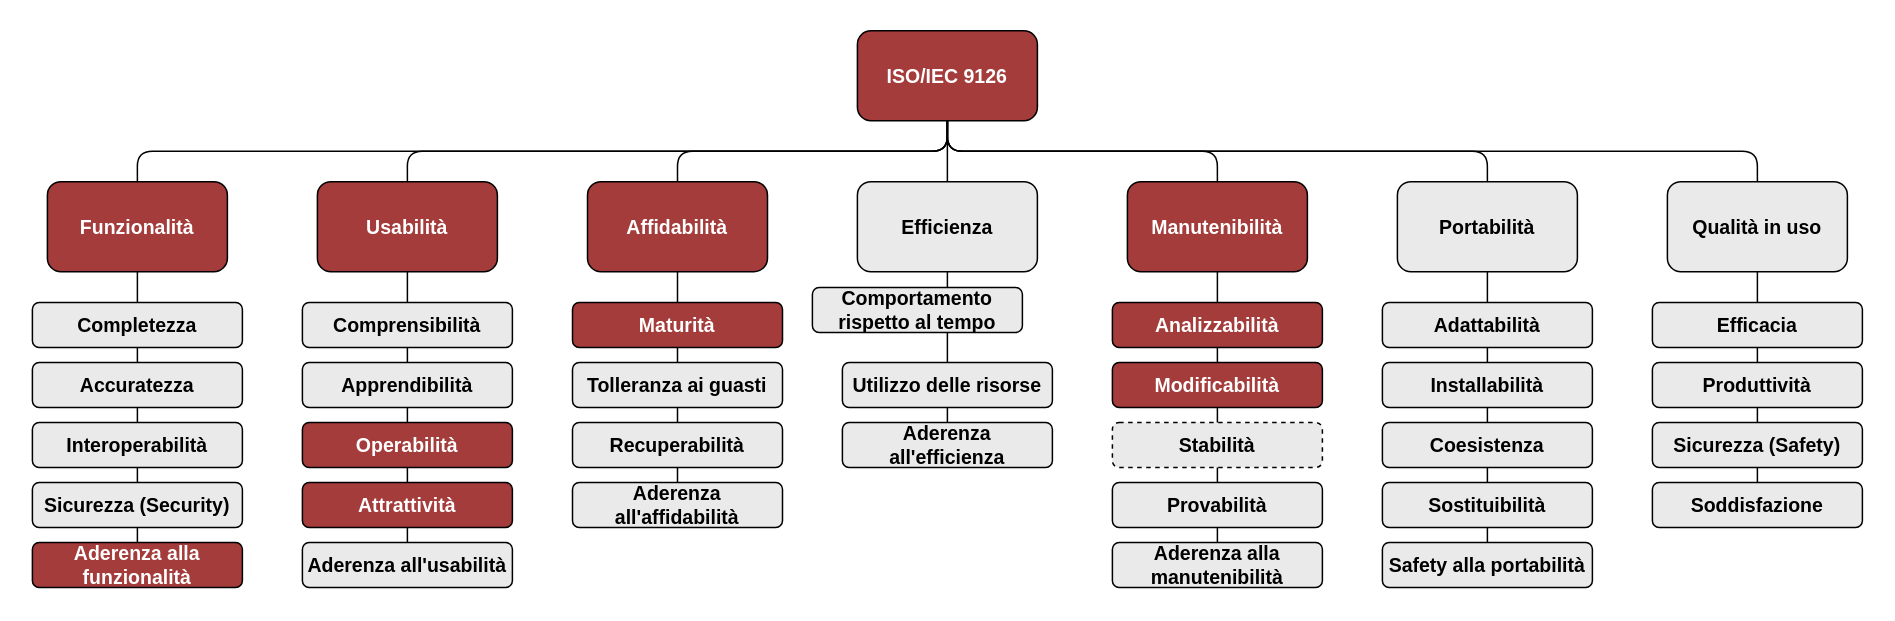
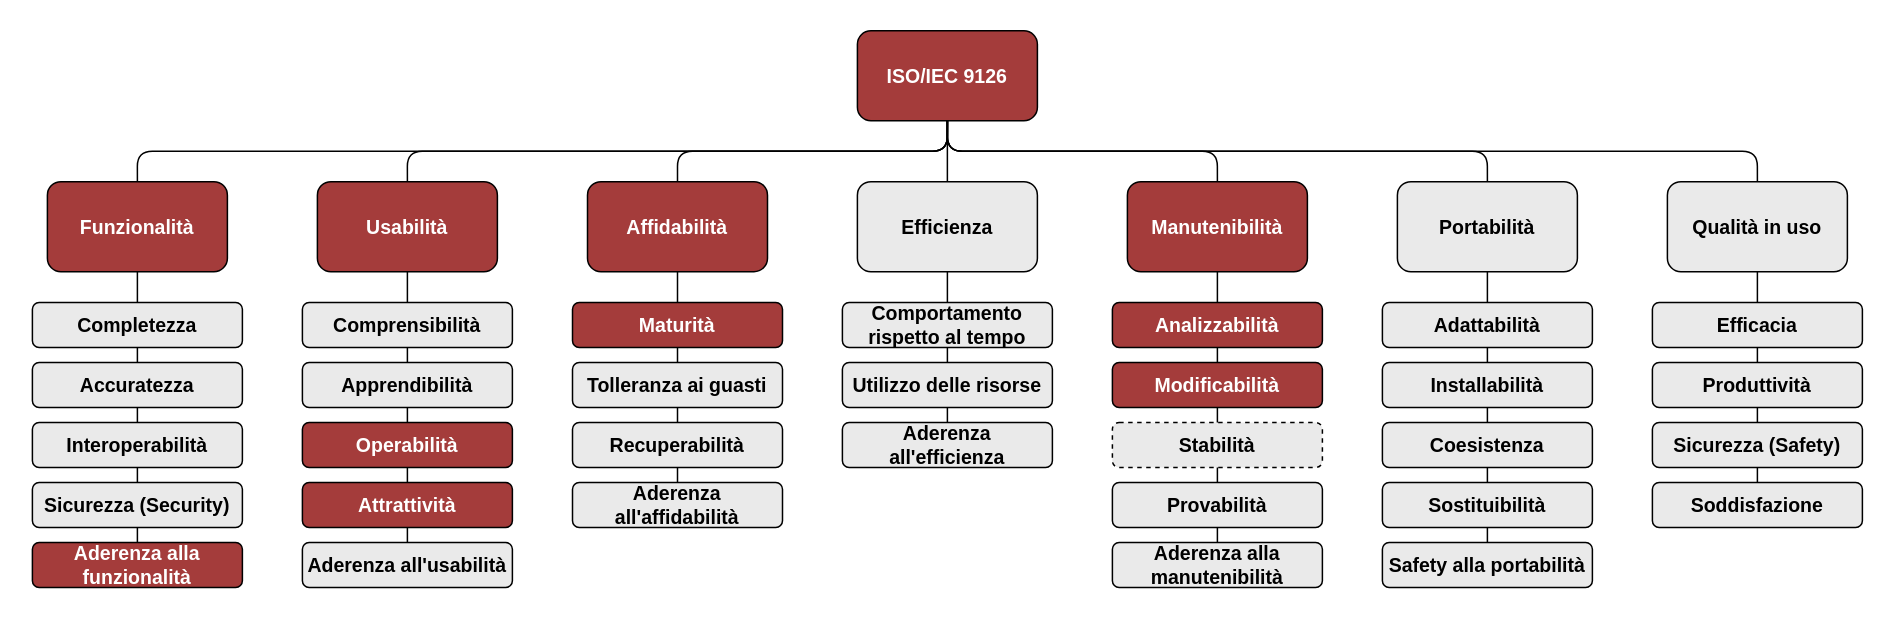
node "Comportamento rispetto al tempo": moved (917, 310) -> (947, 325)
